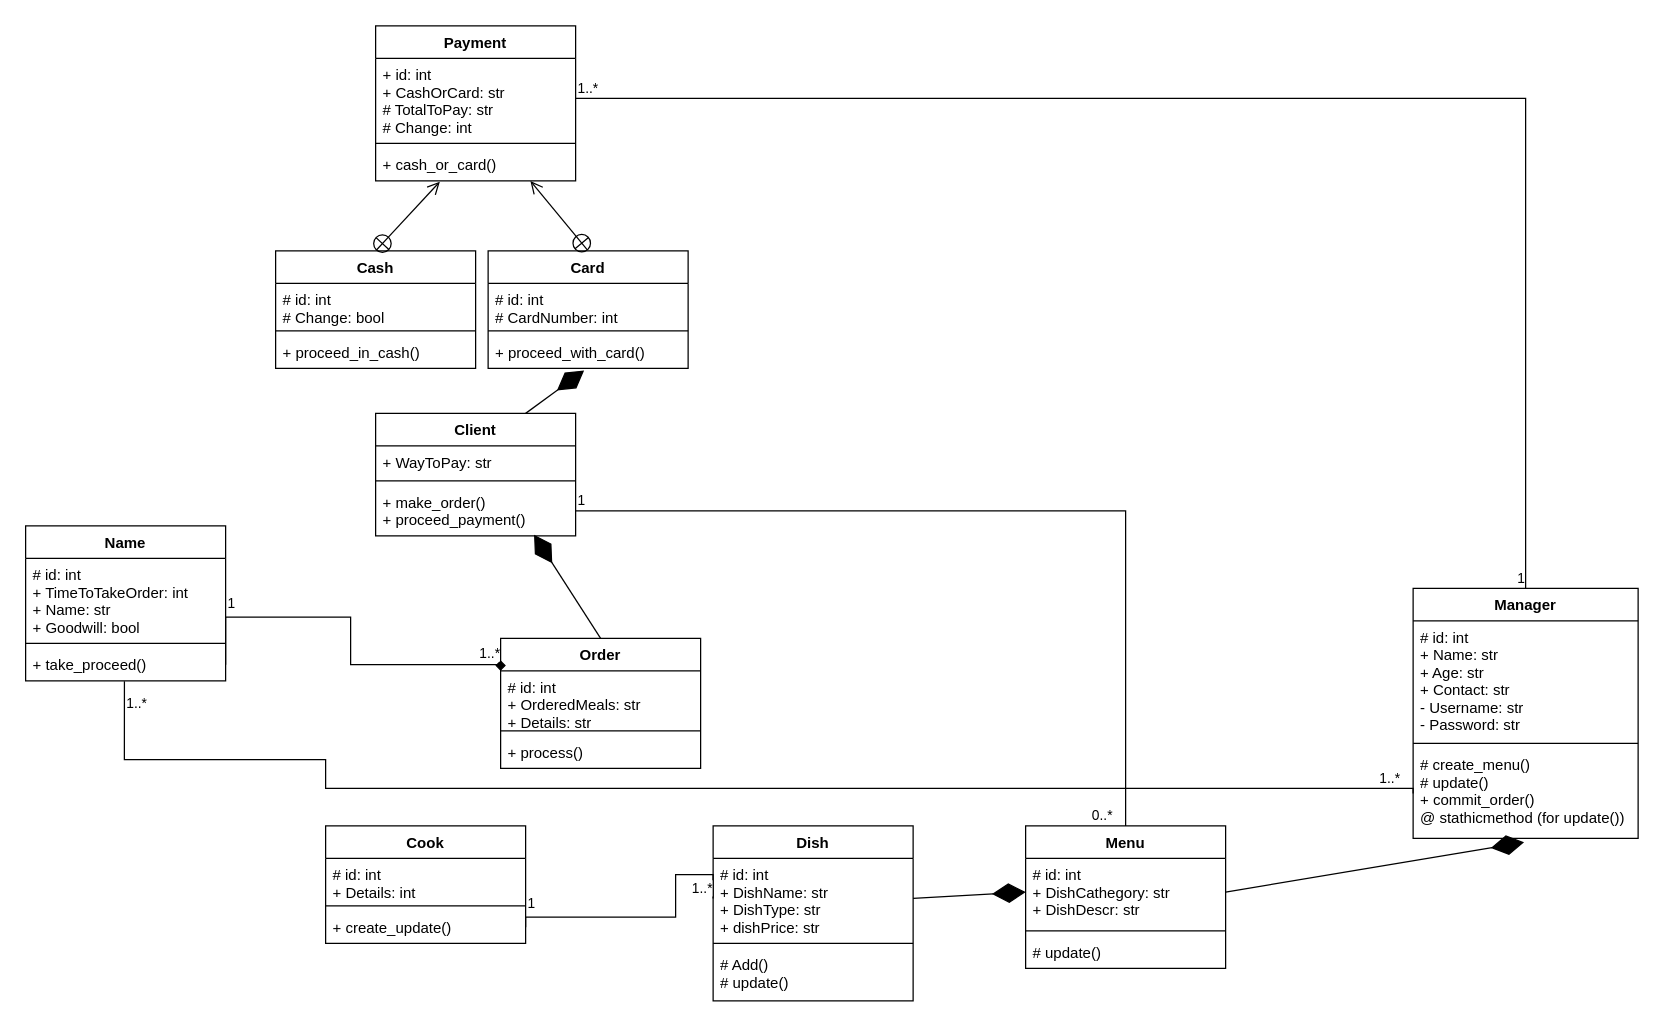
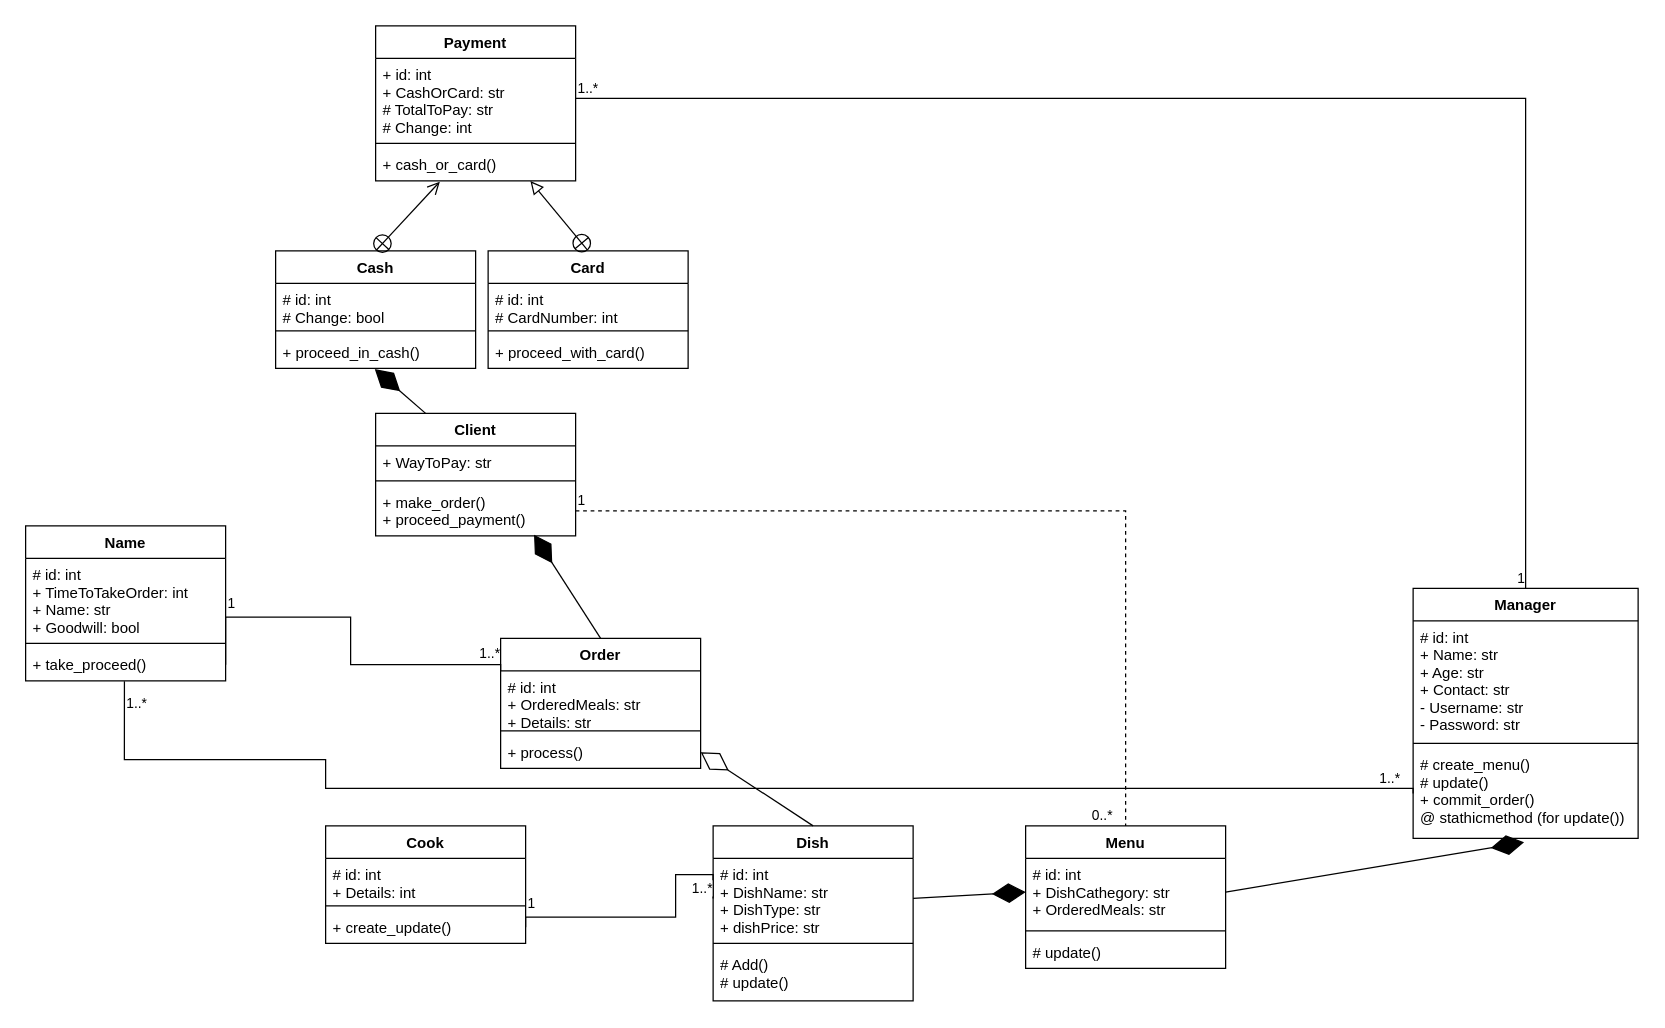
edge "+ cash_or_card()" -- "Card": arrowhead open -> block
edge "Client" -> "+ proceed_with_card()": removed
edge "Client" -> "+ proceed_in_cash()": added
edge "+ make_order() + proceed_payment()" -- "Menu": style solid -> dashed
edge "+ take_proceed()" -> "Order": arrowhead diamond -> none
edge "Dish" -> "+ process()": added
node "# id: int + DishCathegory: str + DishDescr: str": label "# id: int + DishCathegory: str + DishDescr: str" -> "# id: int + DishCathegory: str + OrderedMeals: str"
